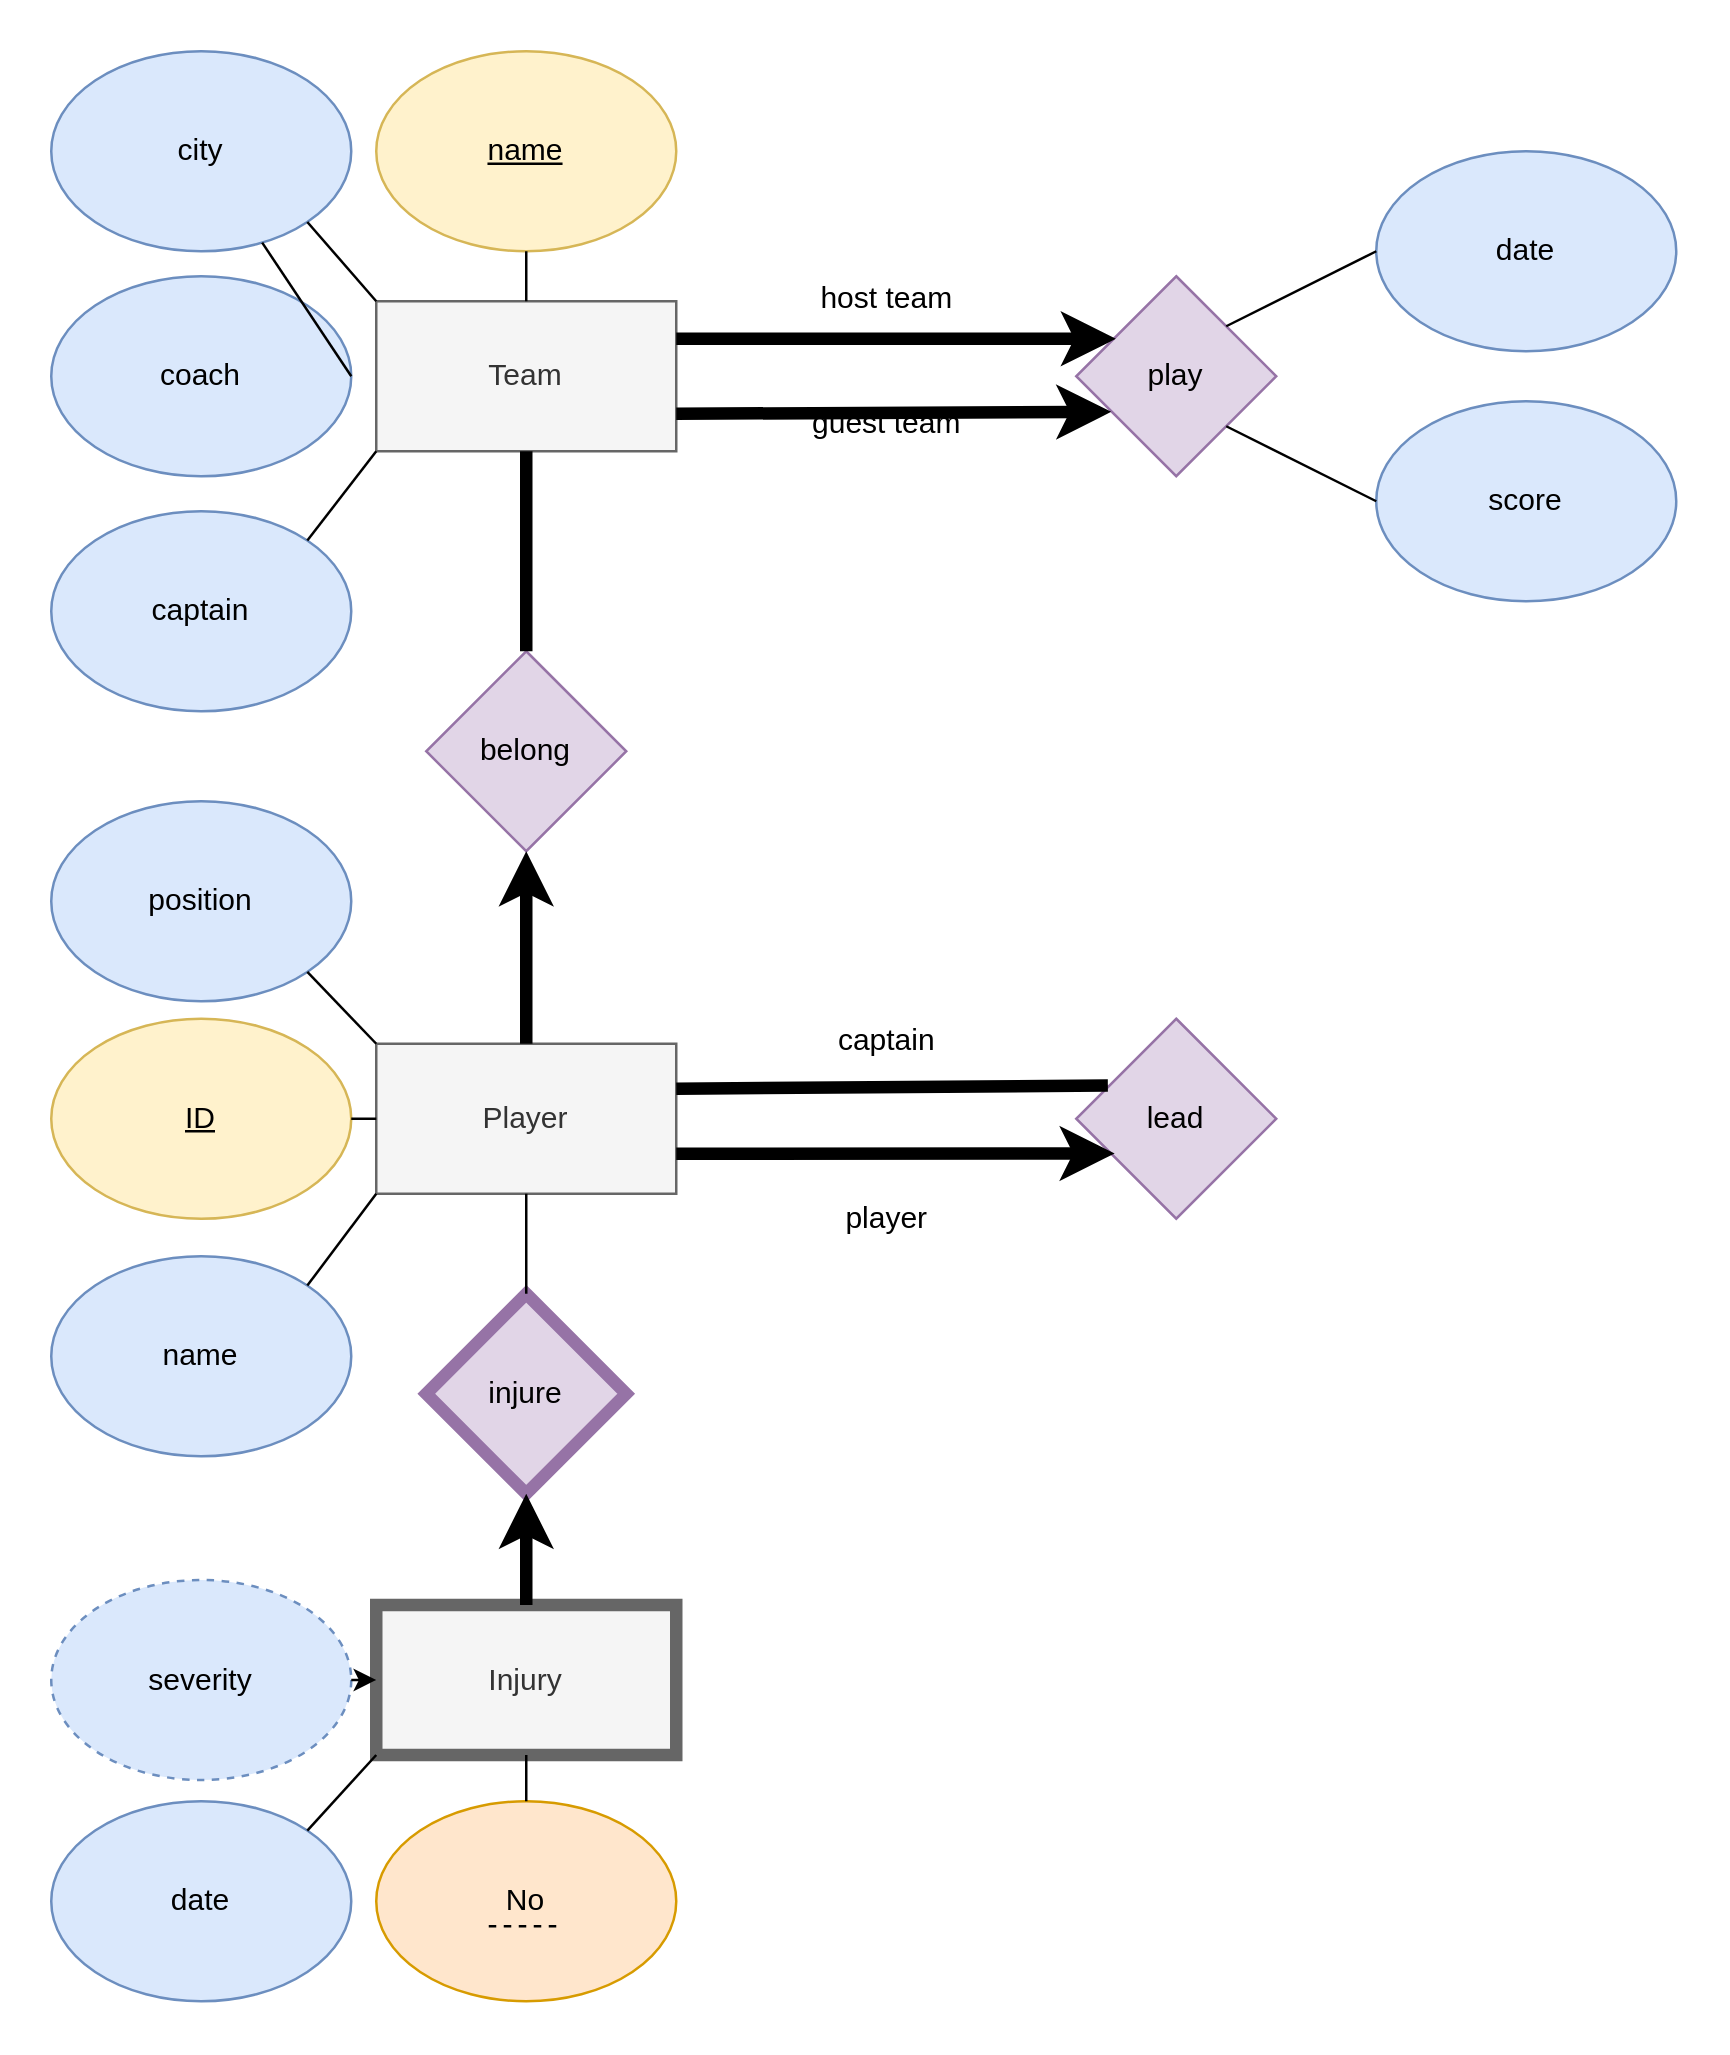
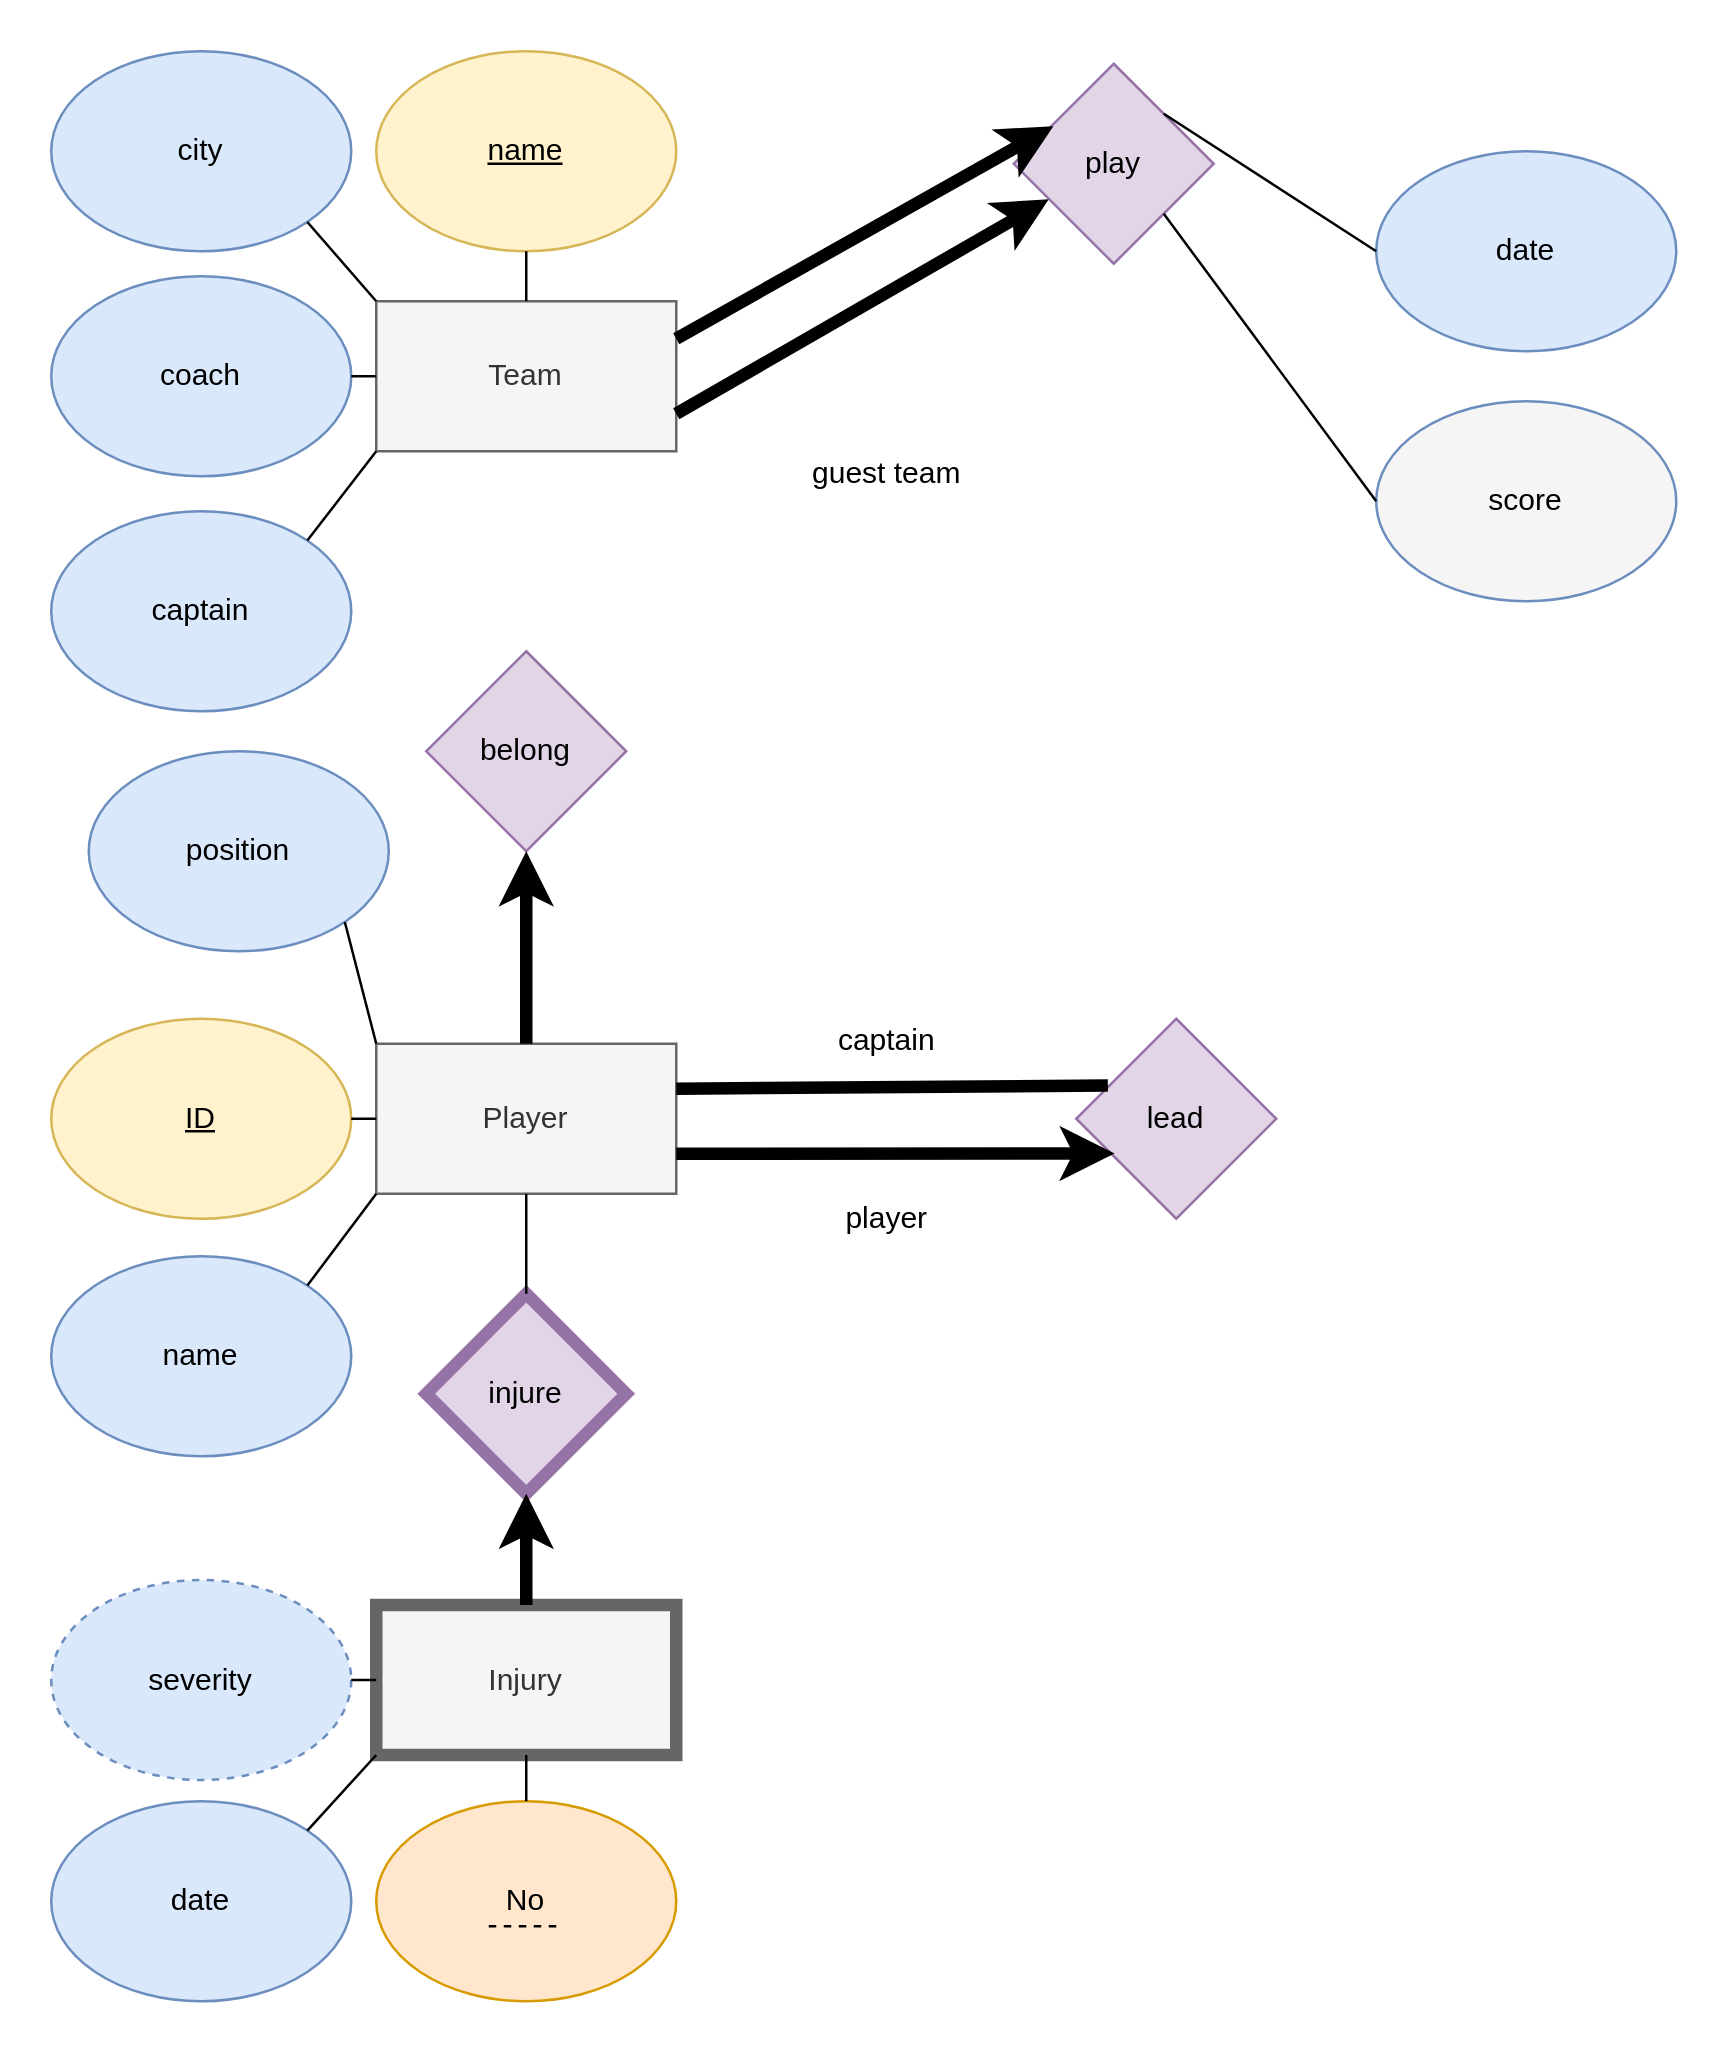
node "host team": removed
edge "city" -- "coach": now "Team" -- "coach"
node "play": moved (1176, 376) -> (1114, 164)
node "guest team": moved (886, 424) -> (886, 474)
node "score": fillcolor #dae8fc -> #f5f5f5
edge "Team" -- "belong": removed
node "position": moved (201, 901) -> (239, 851)
edge "severity" -> "Injury": arrowhead classic -> none
